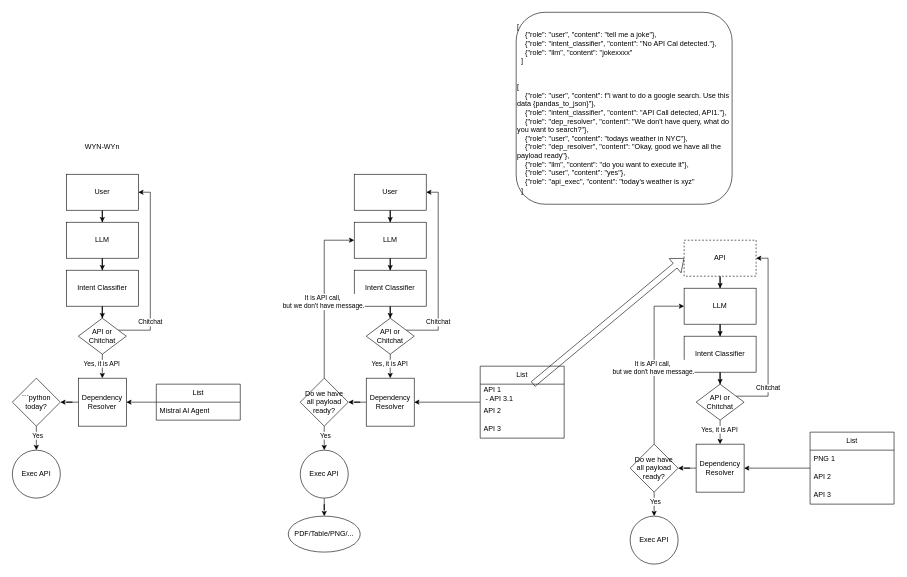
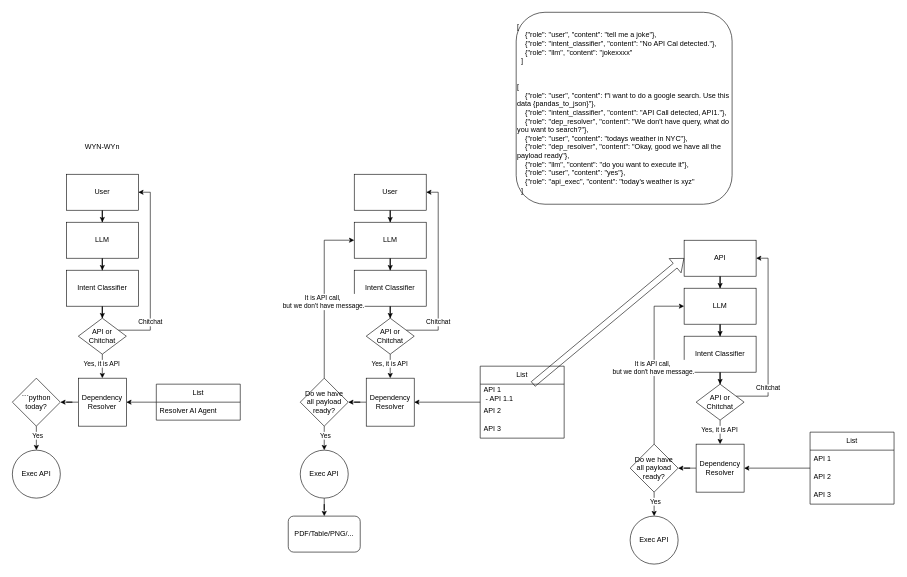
node "API": style dashed -> solid
node "API 1 - API 3.1 - API 1.11": label "API 1 - API 3.1 - API 1.11" -> "API 1 - API 1.1 - API 1.11"
node "Mistral AI Agent": label "Mistral AI Agent" -> "Resolver AI Agent"
node "PNG 1": label "PNG 1" -> "API 1"
node "PDF/Table/PNG/...": shape ellipse -> rounded rectangle
